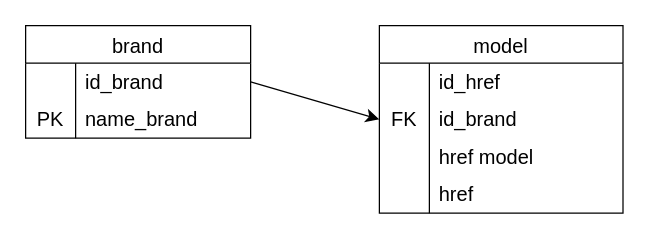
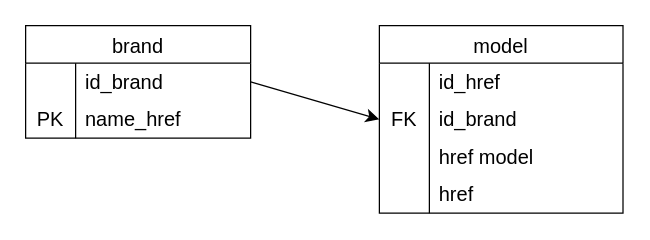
node "name_brand": label "name_brand" -> "name_href"
